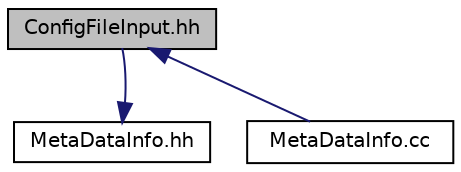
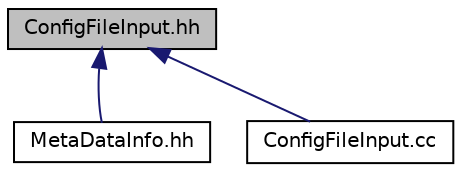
edge "ConfigFileInput.hh" -> "MetaDataInfo.hh": reversed
node "MetaDataInfo.cc": label "MetaDataInfo.cc" -> "ConfigFileInput.cc"
